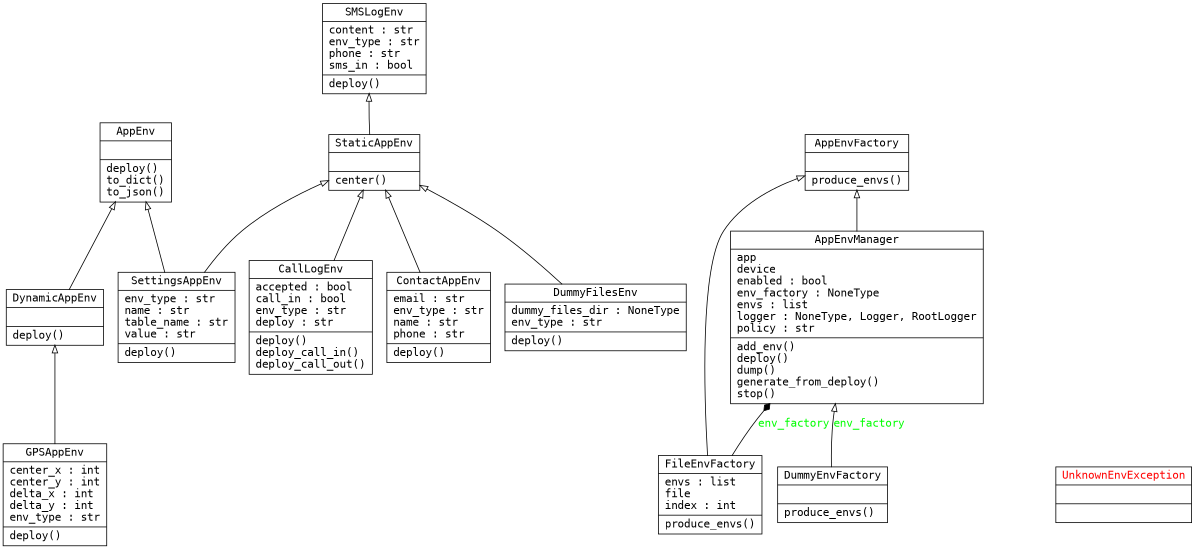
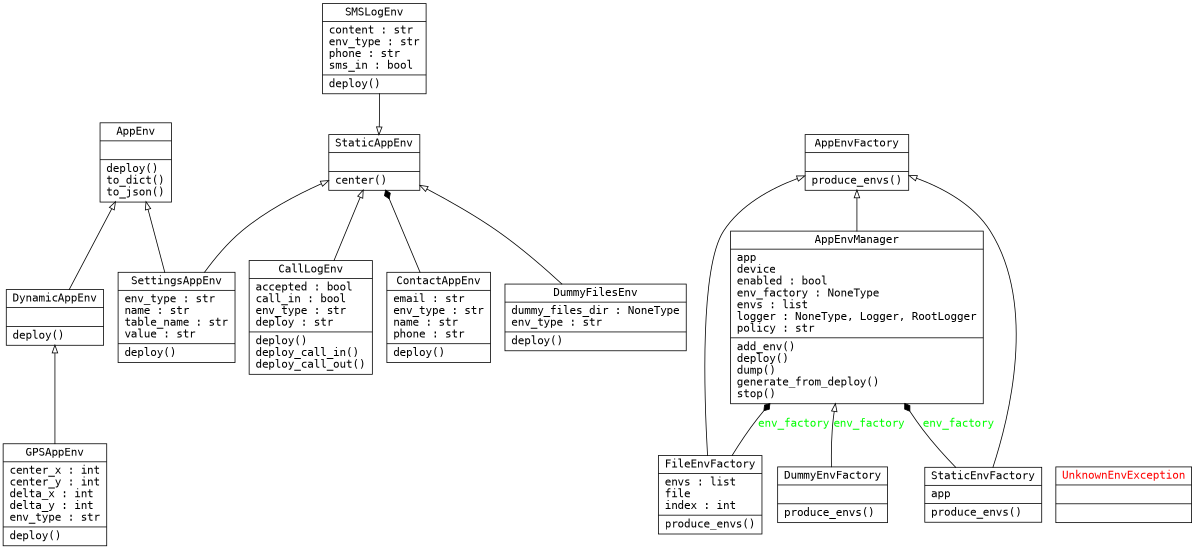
edge "StaticAppEnv" -> "SMSLogEnv": reversed
edge "ContactAppEnv" -> "StaticAppEnv": arrowhead empty -> diamond
node "StaticEnvFactory": added
